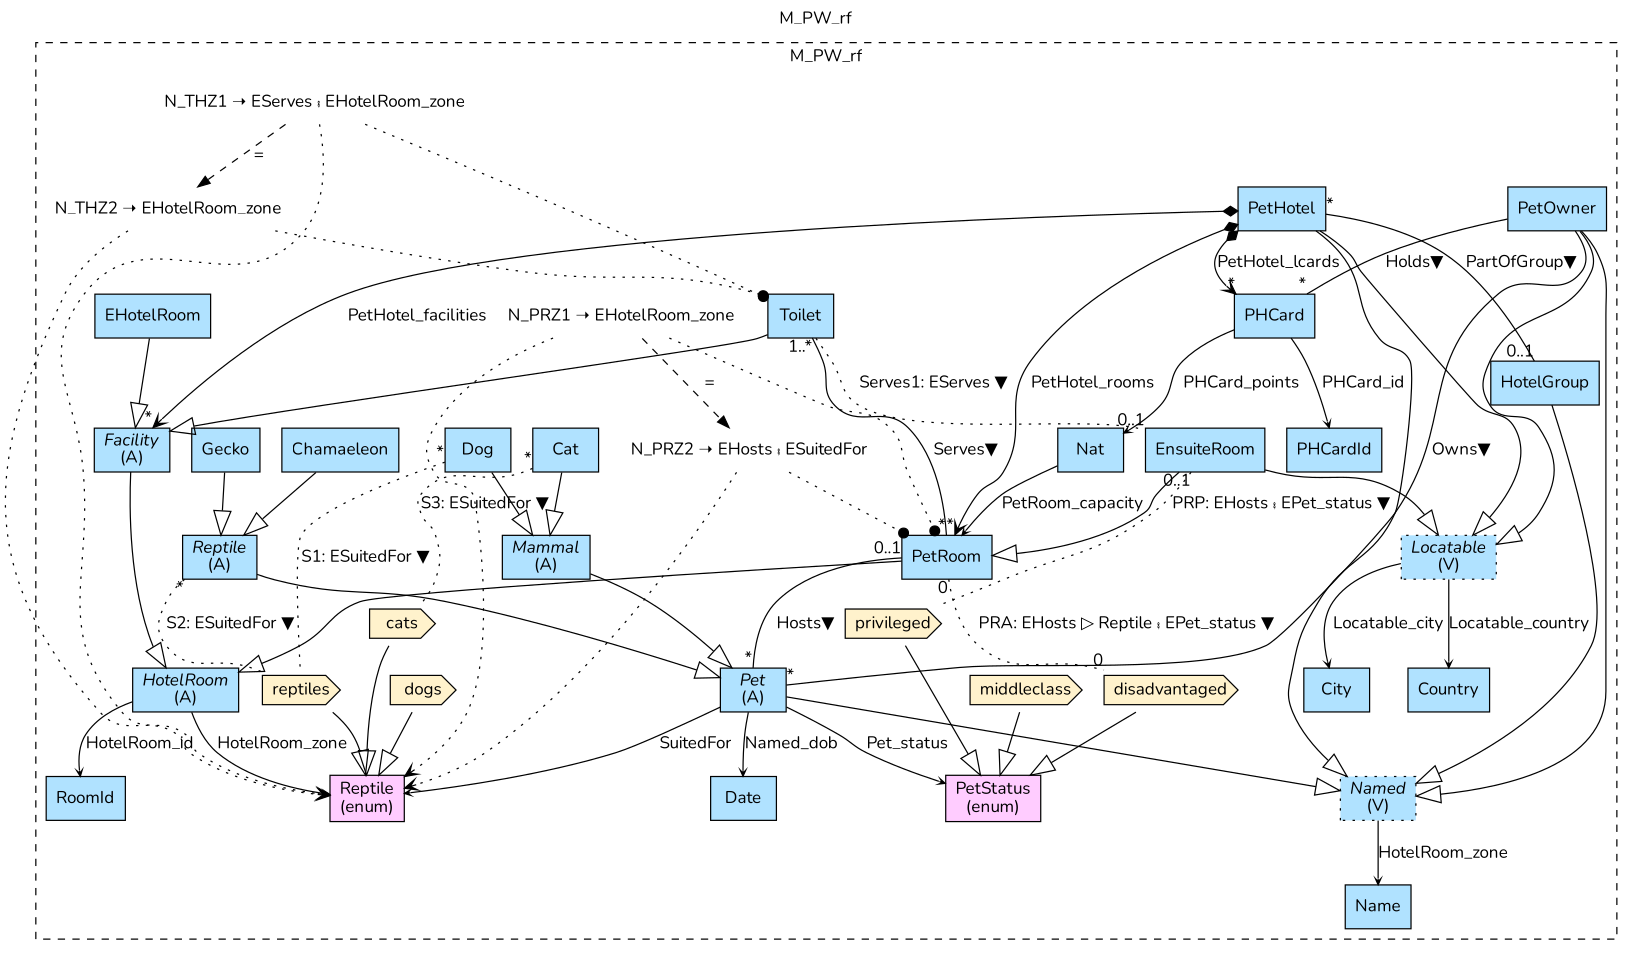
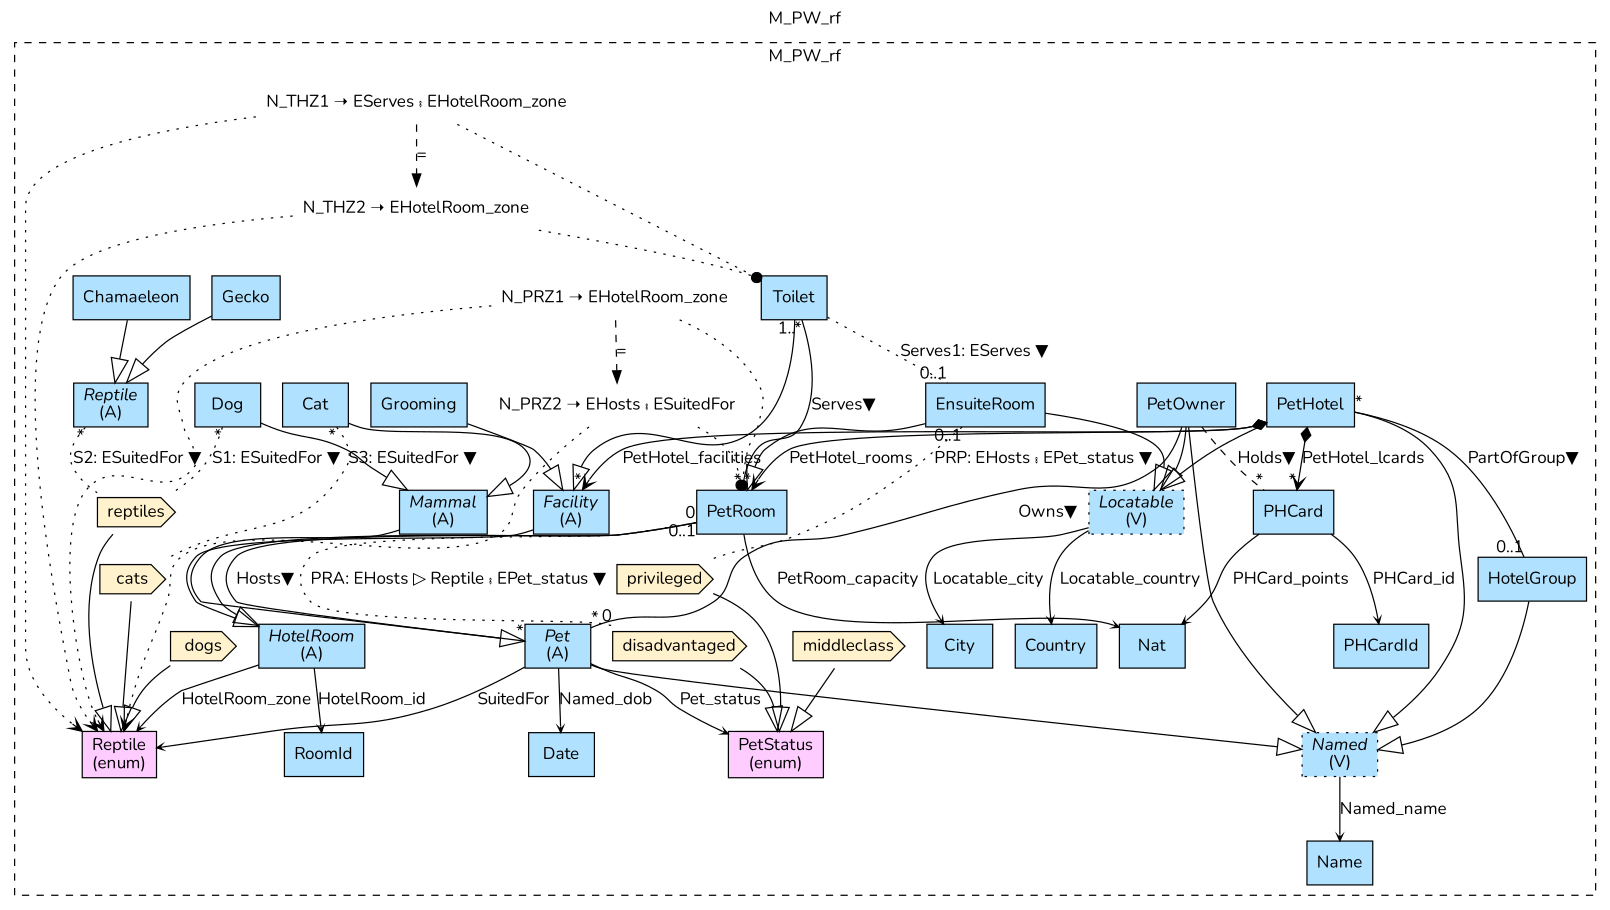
edge "PetOwner" -- "PHCard": style solid -> dashed
node "EHotelRoom": label "EHotelRoom" -> "Grooming"
edge "Nat" -> "PetRoom": reversed
edge "Reptile" -> "Pet": removed
edge "Named" -> "Name": label "HotelRoom_zone" -> "Named_name"
